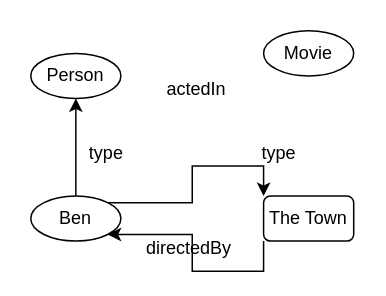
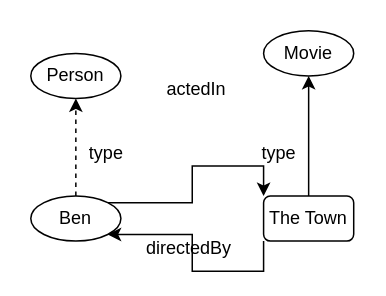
edge "The Town" -> "Movie": added
edge "Ben" -> "Person": style solid -> dashed
